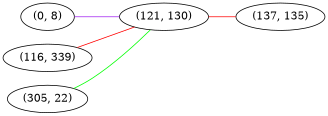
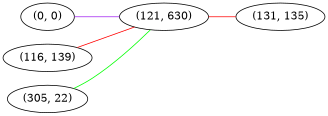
node "(0, 8)": label "(0, 8)" -> "(0, 0)"
node "(121, 130)": label "(121, 130)" -> "(121, 630)"
node "(137, 135)": label "(137, 135)" -> "(131, 135)"
node "(116, 339)": label "(116, 339)" -> "(116, 139)"
